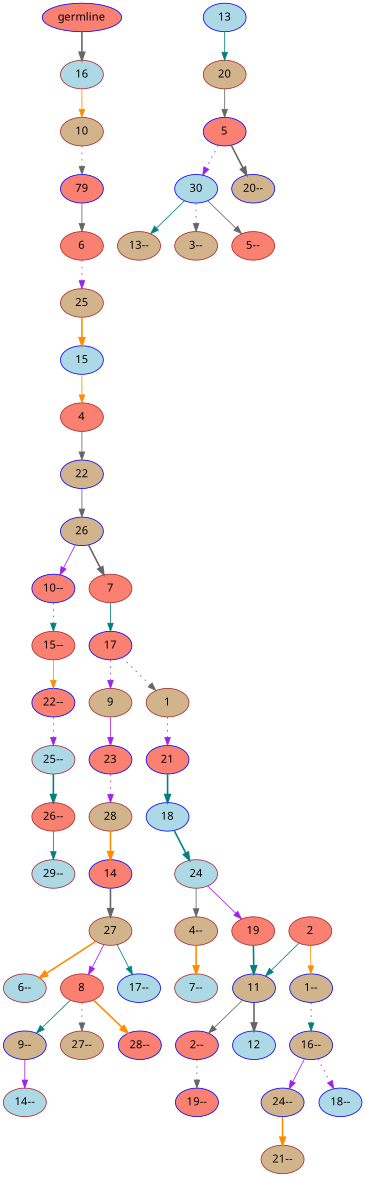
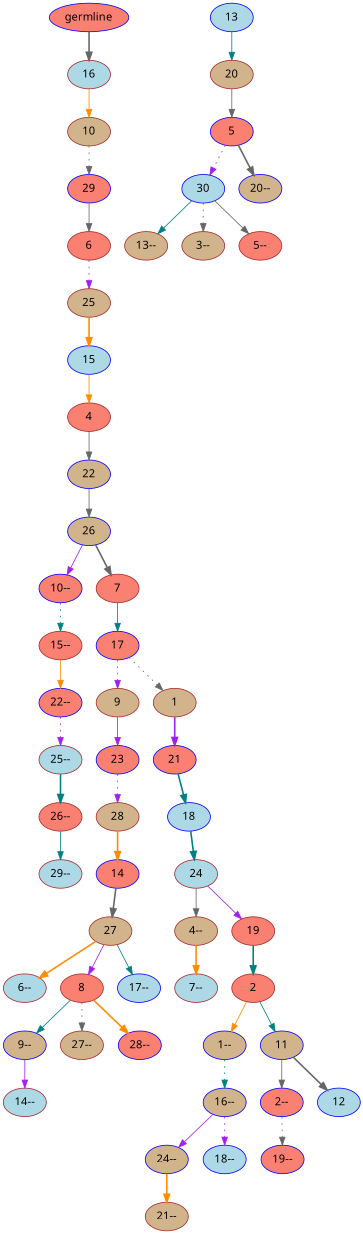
node "79": label "79" -> "29"
edge "1" -> "21": style dotted -> bold
edge "19" -> "11": now "19" -> "2"
